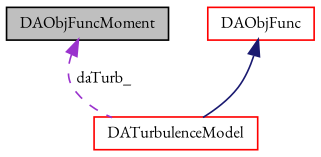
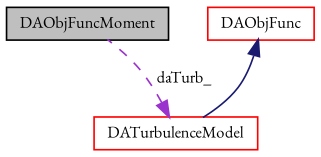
edge "DATurbulenceModel" -> "DAObjFuncMoment": reversed
